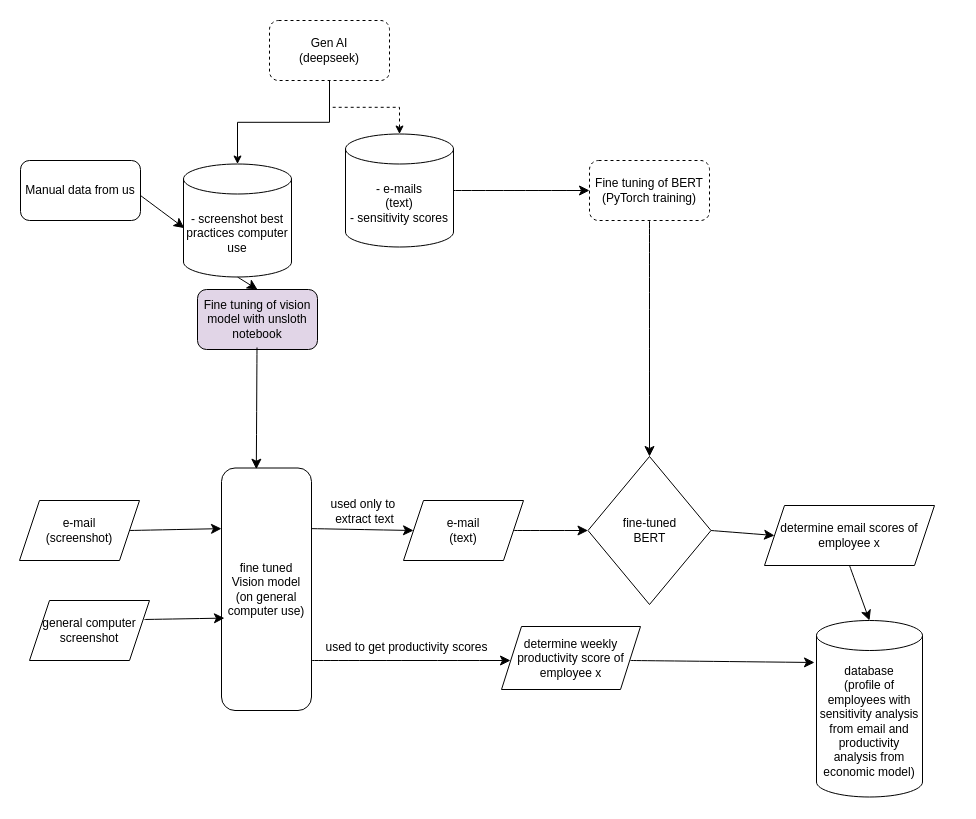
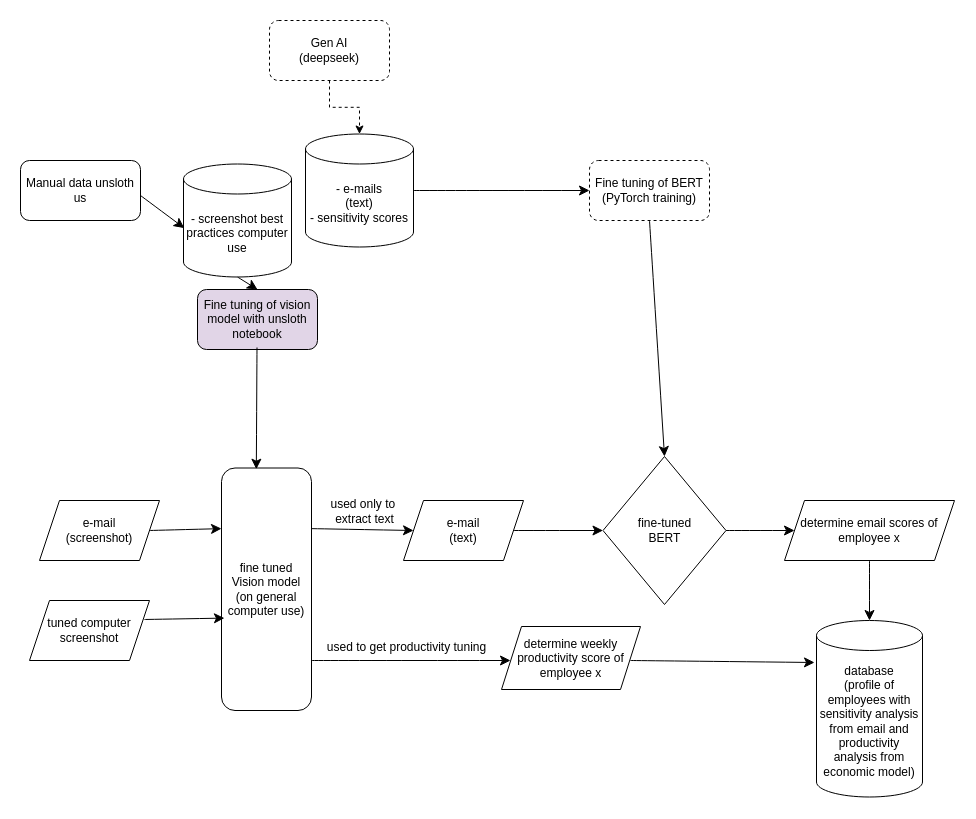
edge "Gen AI (deepseek)" -> "- screenshot best practices computer use": removed
node "Manual data from us": label "Manual data from us" -> "Manual data unsloth us"
node "- e-mails (text) - sensitivity scores": moved (400, 191) -> (360, 191)
node "e-mail (screenshot)": moved (80, 531) -> (100, 531)
node "fine-tuned BERT": moved (650, 531) -> (665, 531)
node "determine email scores of employee x": moved (850, 536) -> (870, 531)
node "general computer screenshot": label "general computer screenshot" -> "tuned computer screenshot"
node "used to get productivity scores": label "used to get productivity scores" -> "used to get productivity tuning"
